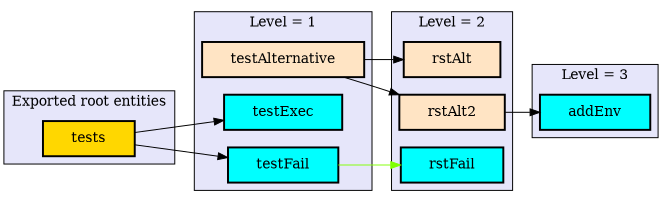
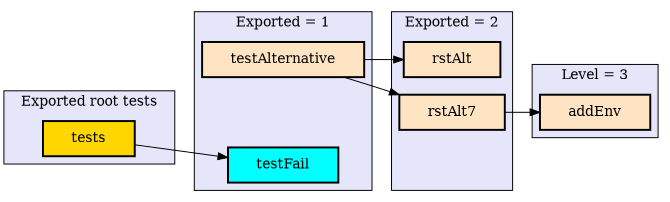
cluster "Level = 1": label "Level = 1" -> "Exported = 1"
cluster "Level = 2": label "Level = 2" -> "Exported = 2"
cluster "Exported root entities": label "Exported root entities" -> "Exported root tests"
node "testExec": removed
node "rstAlt2": label "rstAlt2" -> "rstAlt7"
node "addEnv": fillcolor cyan -> bisque
node "rstFail": removed
